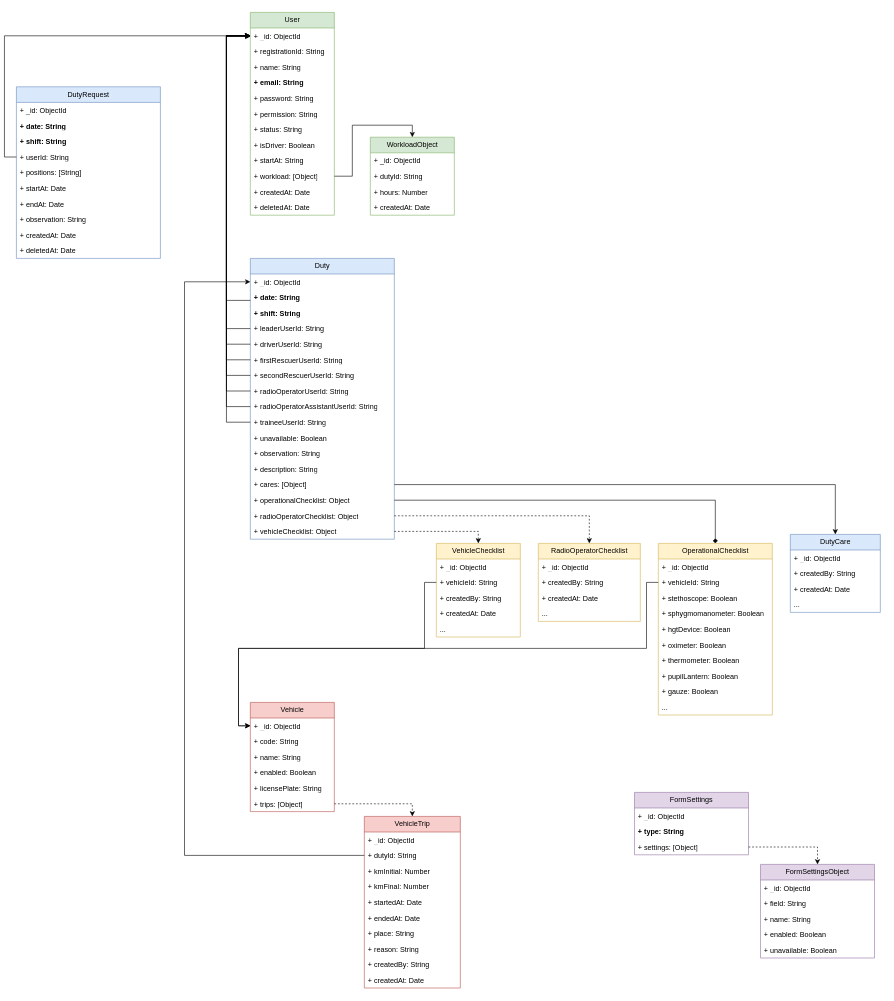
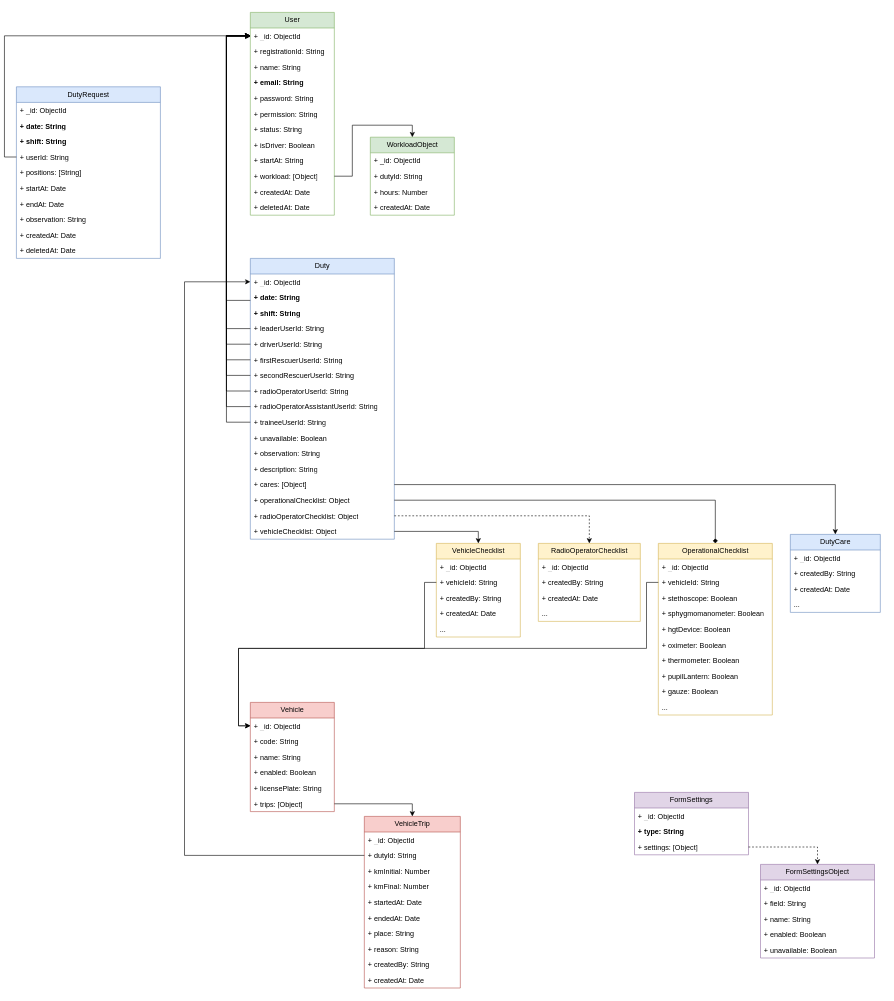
edge "+ vehicleChecklist: Object" -> "VehicleChecklist": style dashed -> solid
edge "+ trips: [Object]" -> "VehicleTrip": style dashed -> solid
